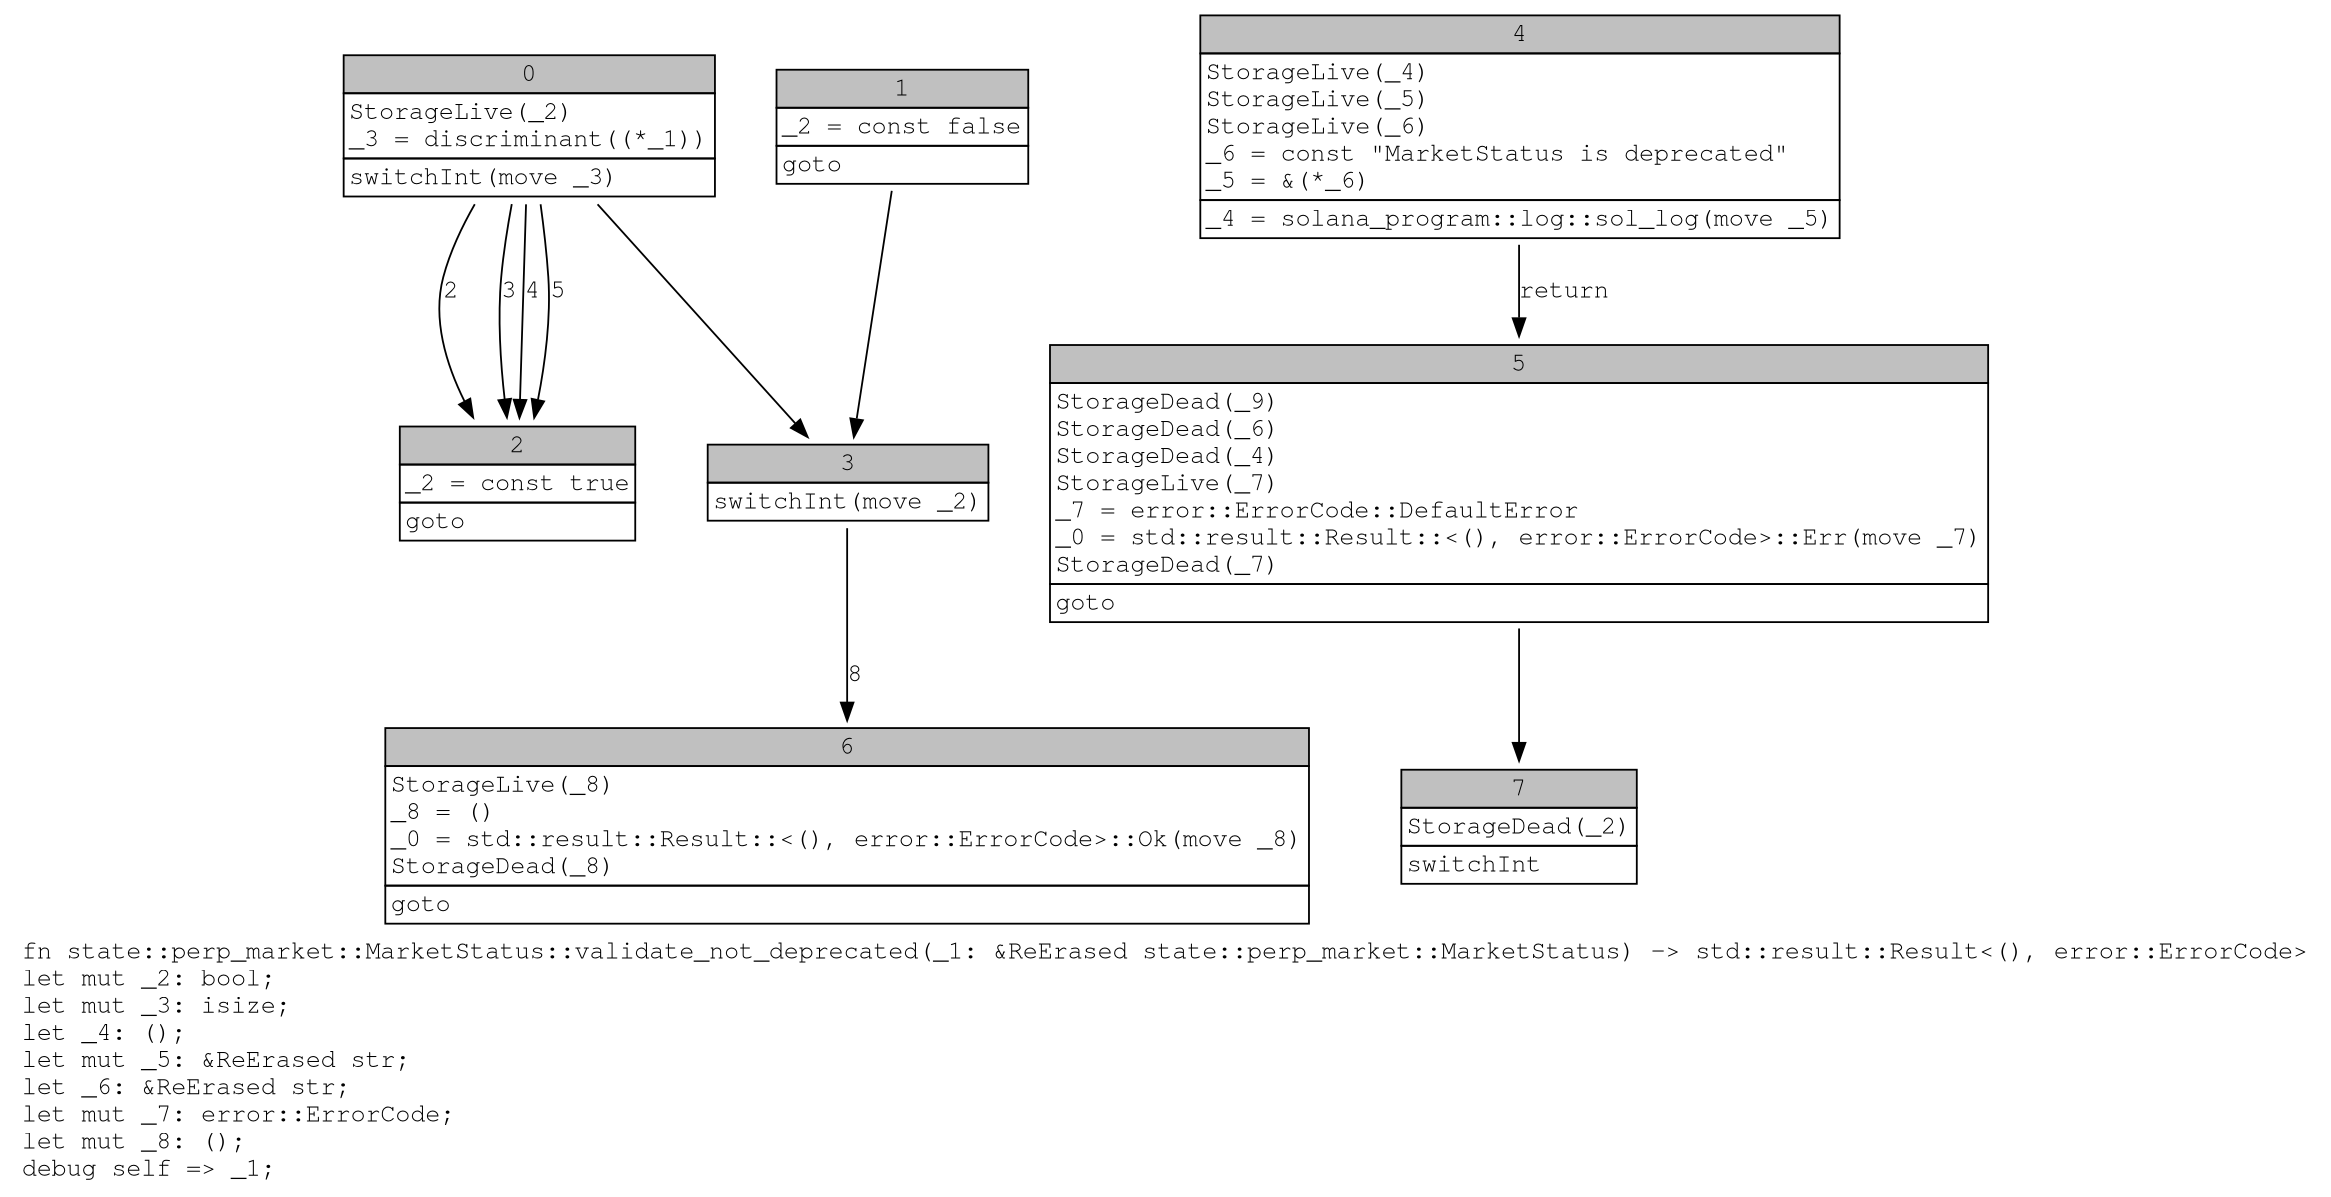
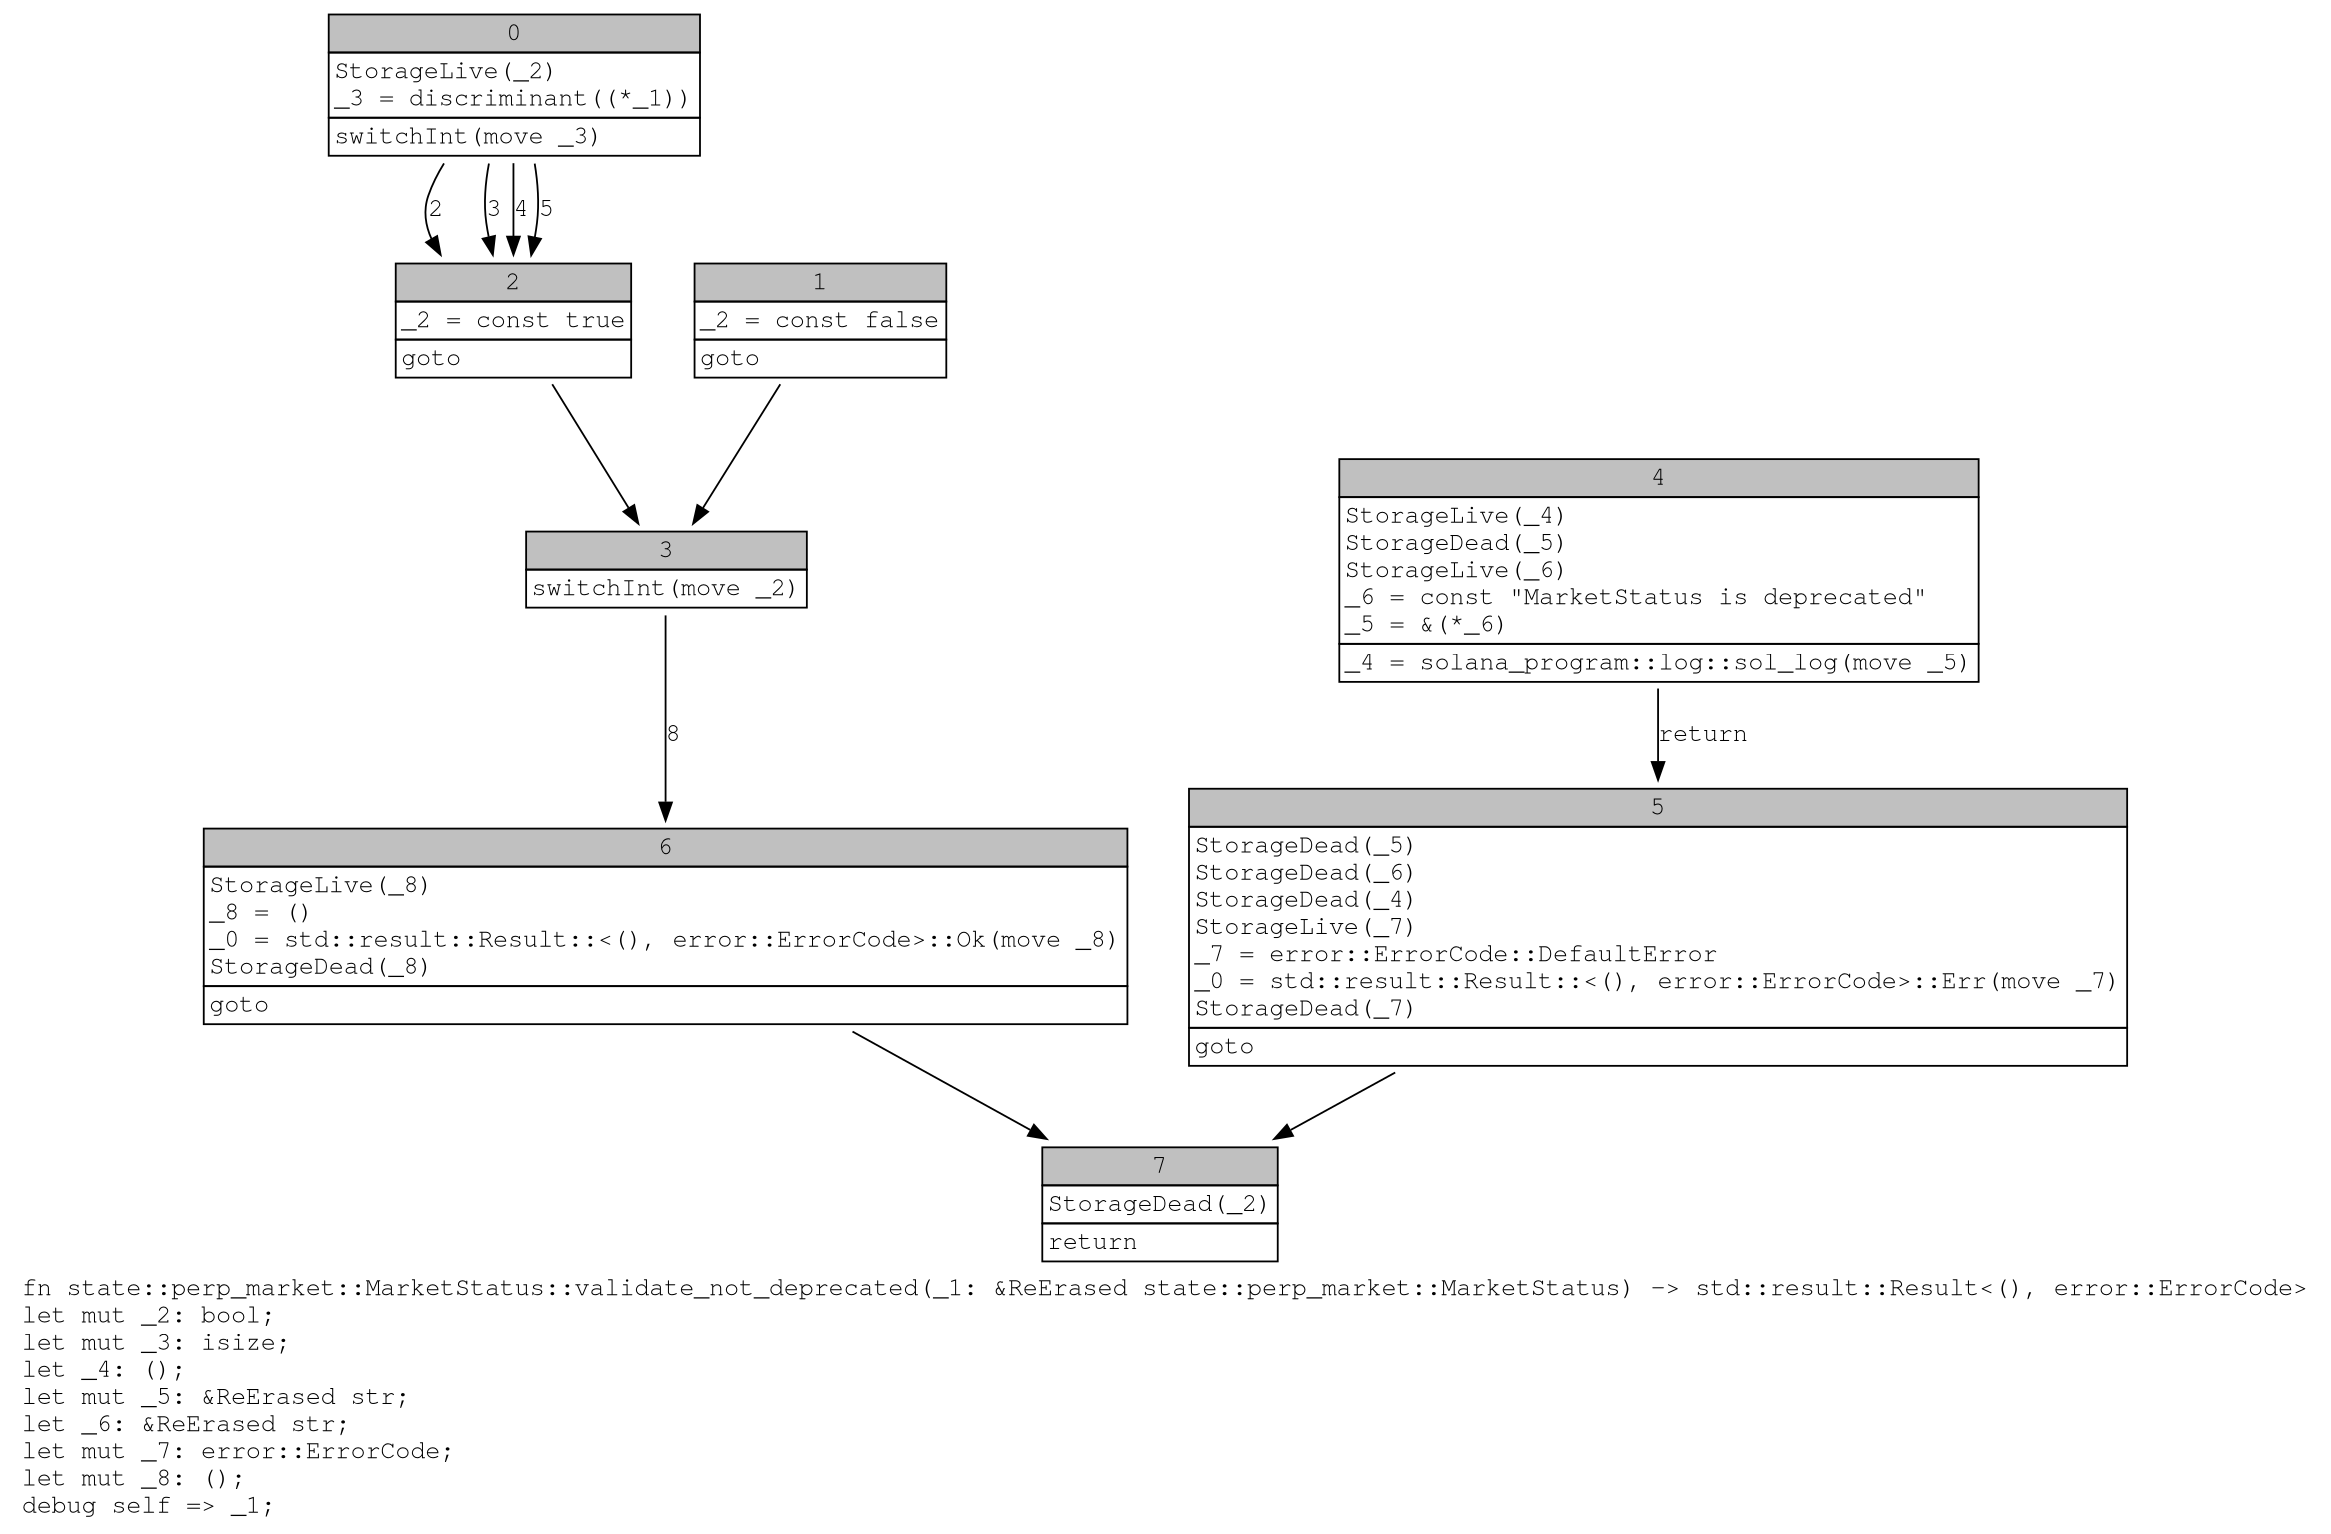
node "4": text "StorageLive(_5)" -> "StorageDead(_5)"
edge "0" -> "3": now "2" -> "3"
node "5": text "StorageDead(_9)" -> "StorageDead(_5)"
node "7": text "switchInt" -> "return"
edge "6" -> "7": added
